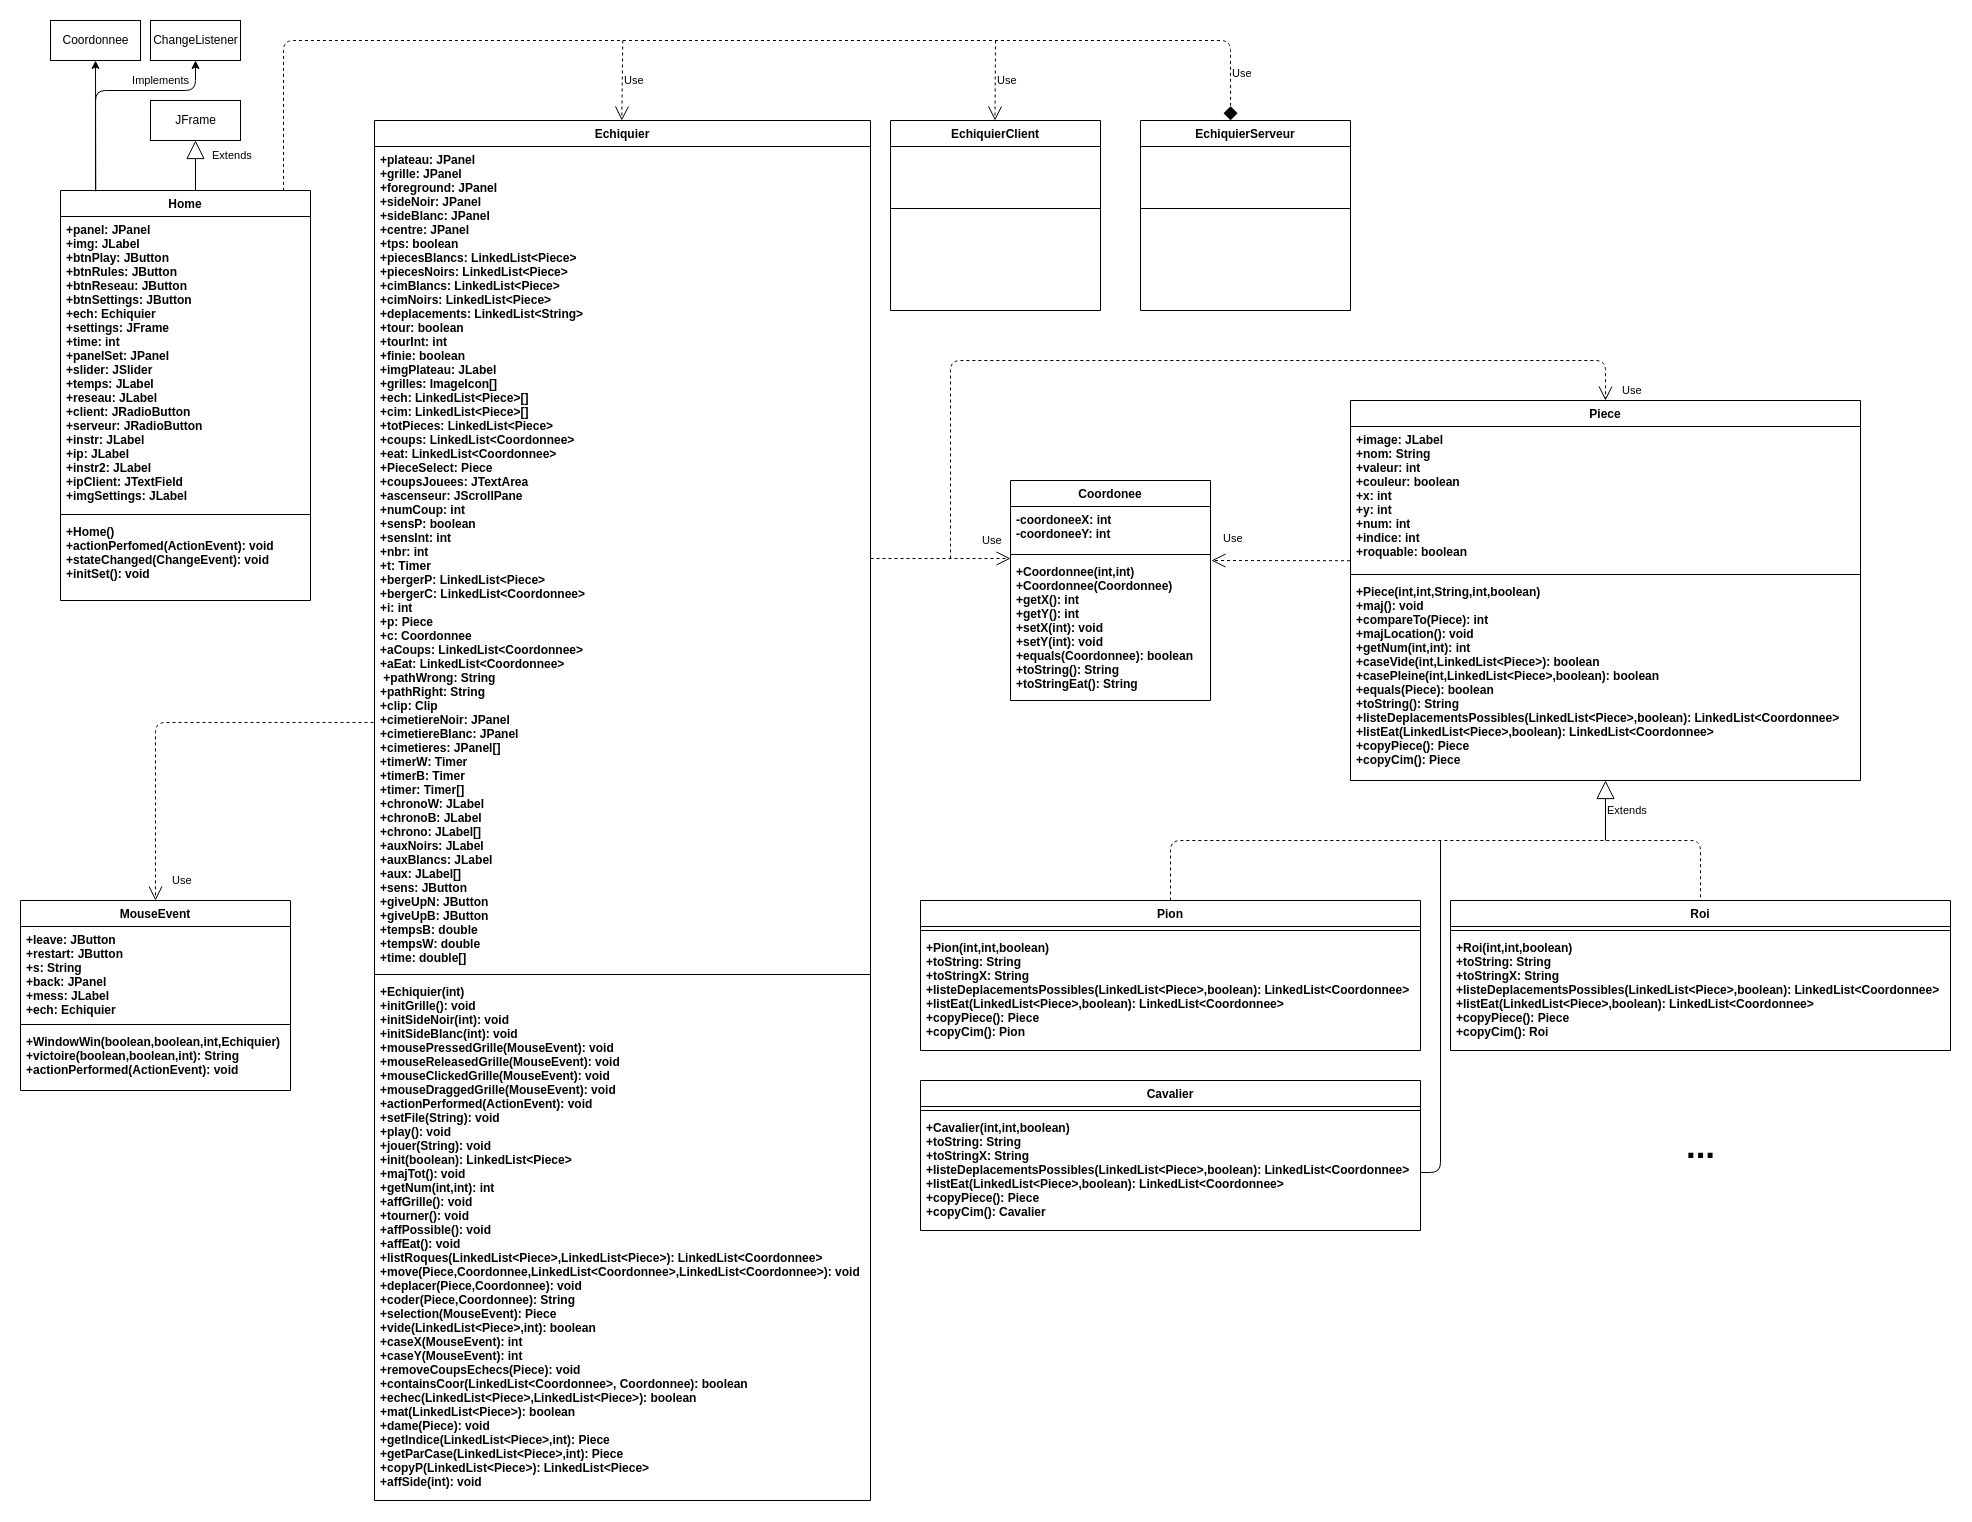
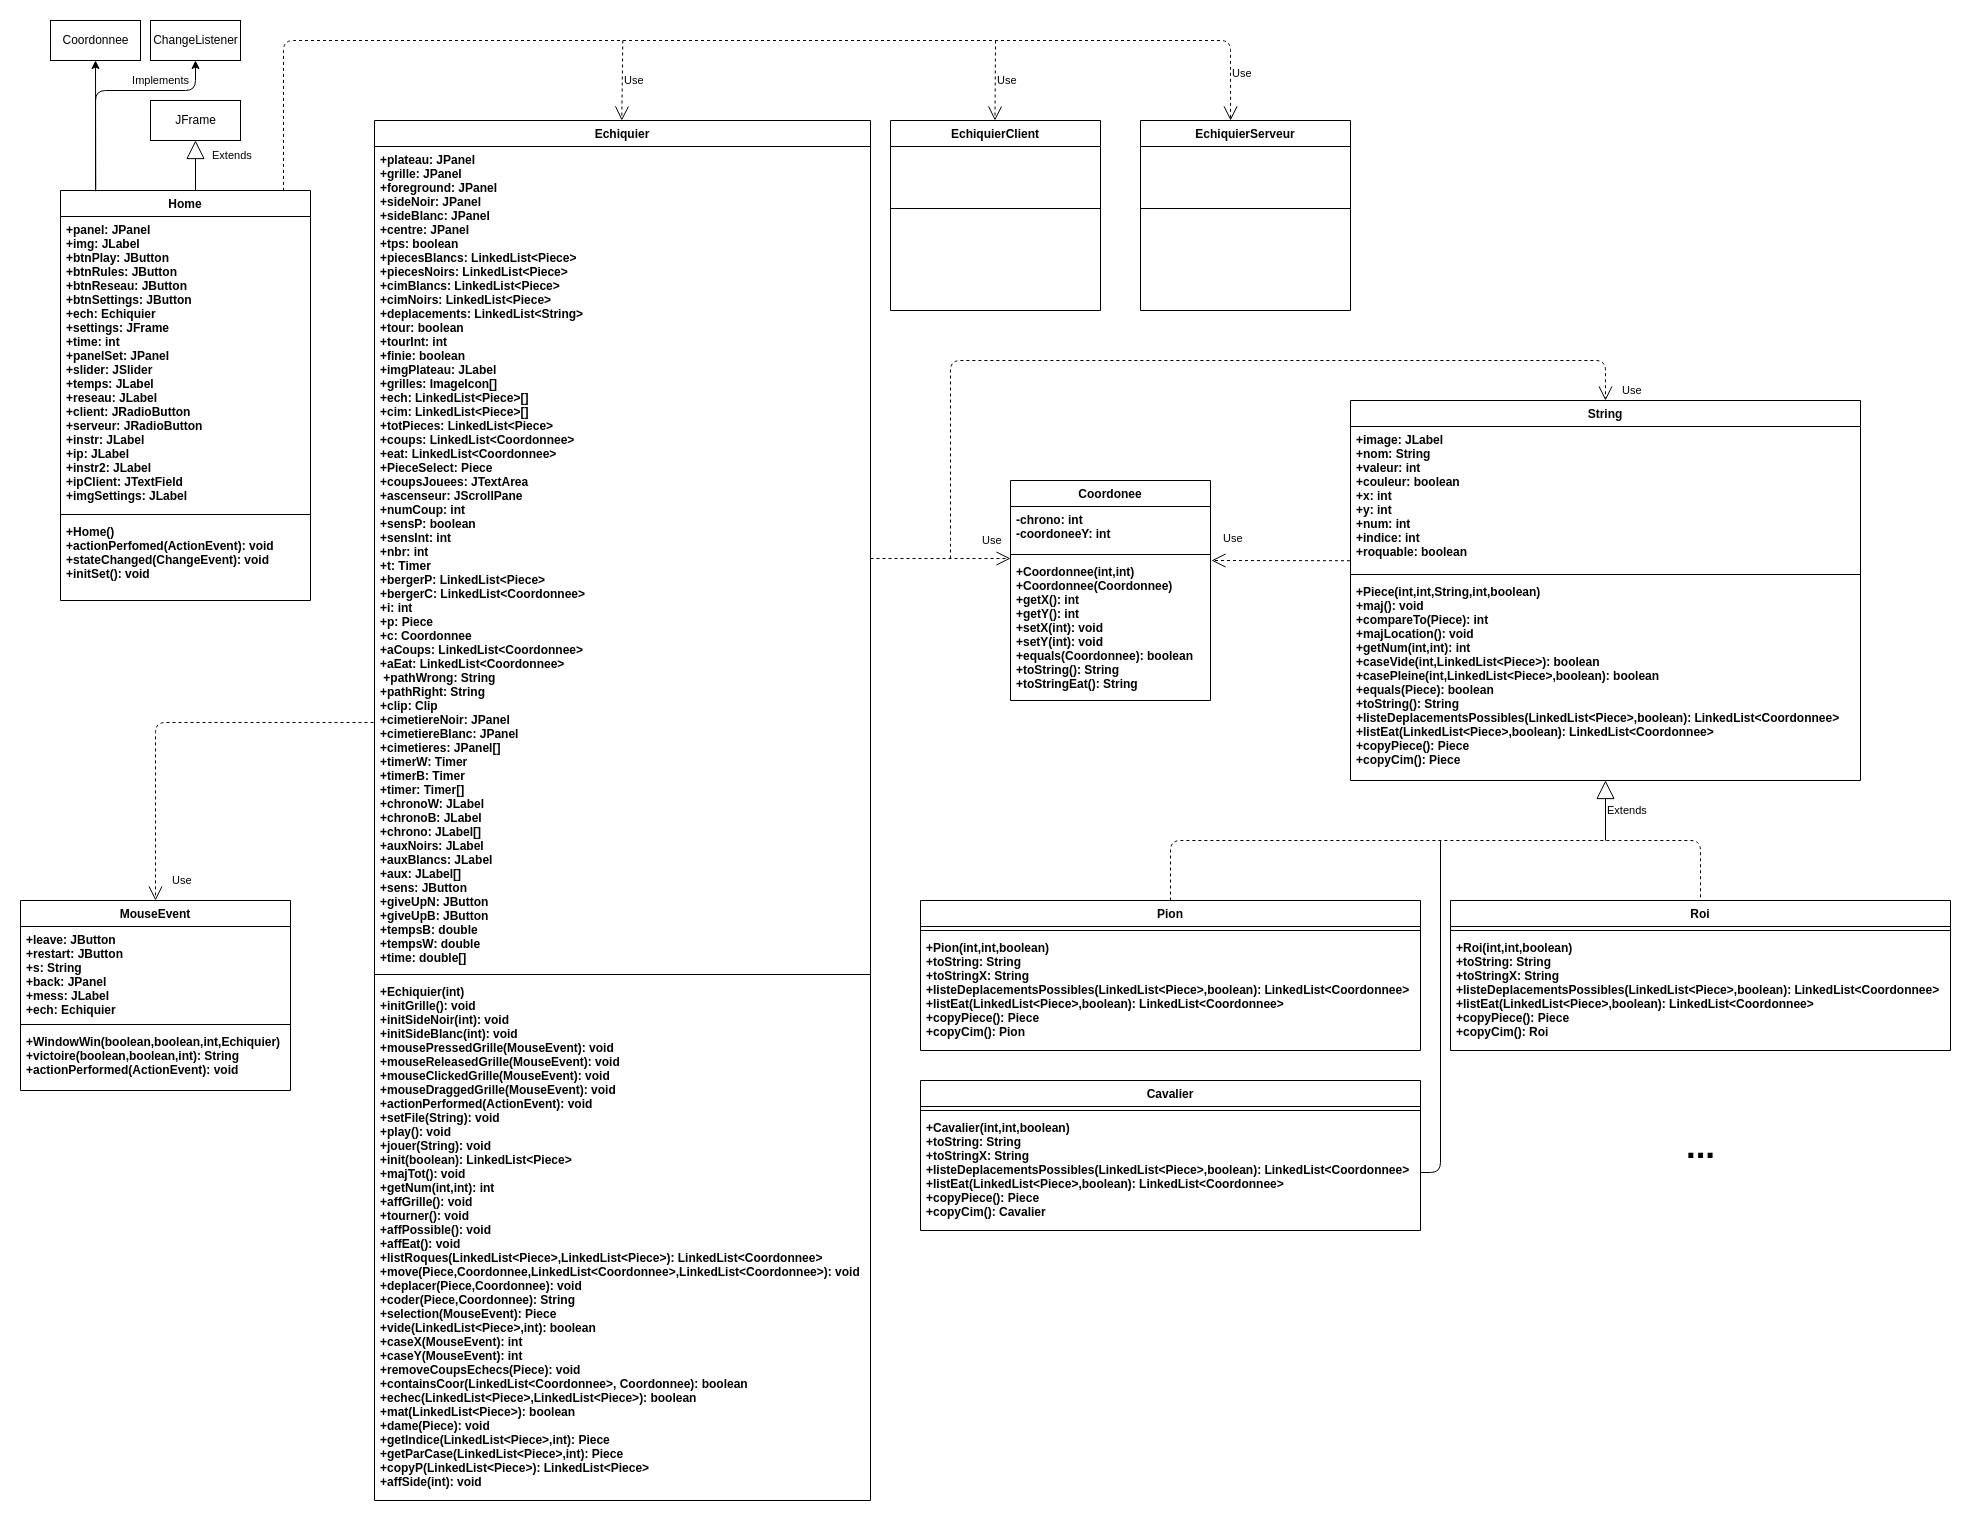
edge "Home" -> "EchiquierServeur": arrowhead diamond -> open
node "Piece": label "Piece" -> "String"
node "-coordoneeX: int -coordoneeY: int": label "-coordoneeX: int -coordoneeY: int" -> "-chrono: int -coordoneeY: int"
